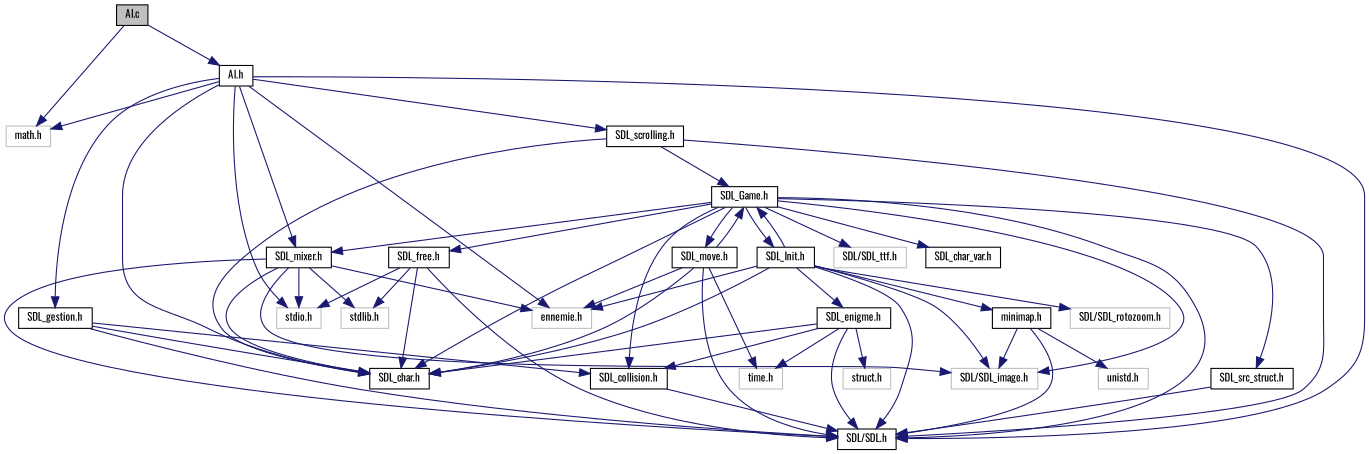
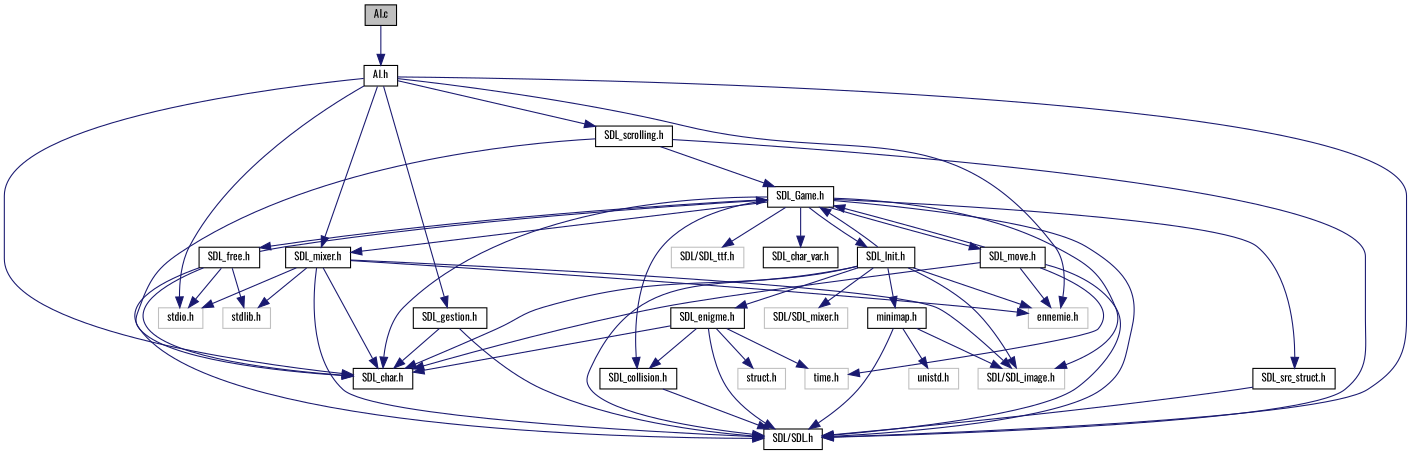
node "math.h": removed
edge "SDL_free.h" -> "SDL_Game.h": added
node "SDL/SDL_rotozoom.h": label "SDL/SDL_rotozoom.h" -> "SDL/SDL_mixer.h"
edge "SDL_gestion.h" -> "SDL_collision.h": removed
